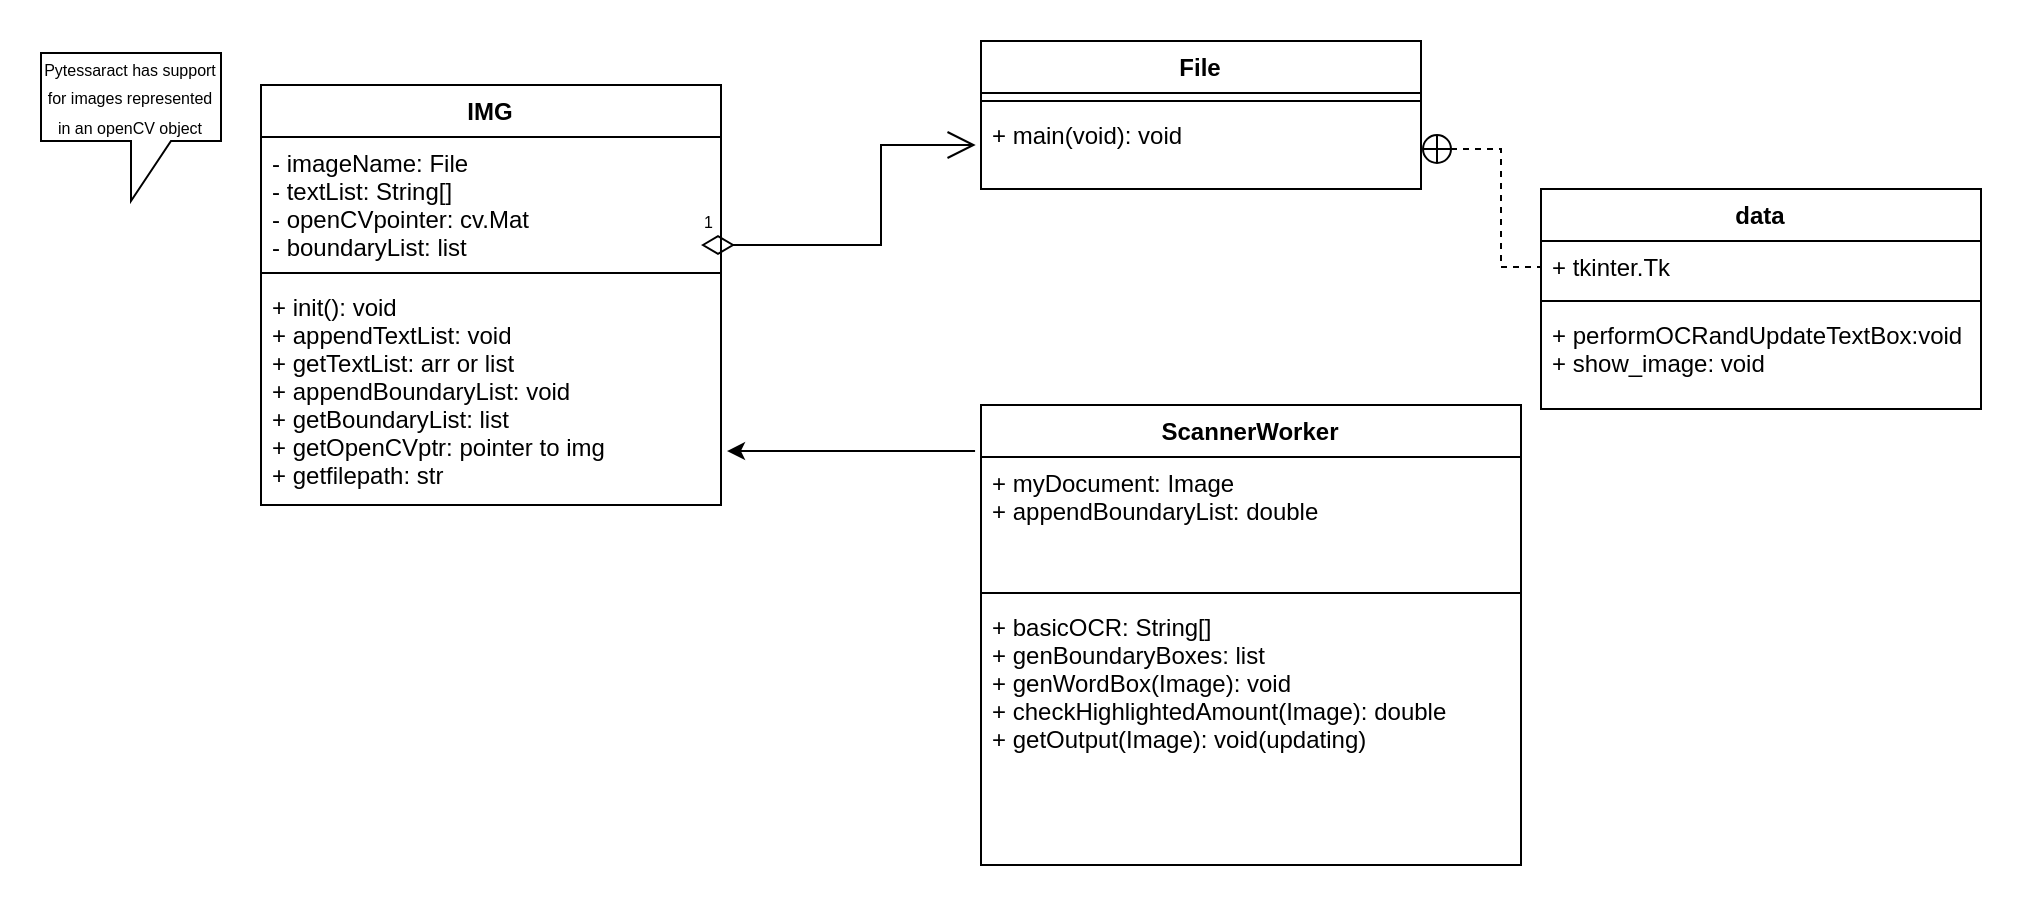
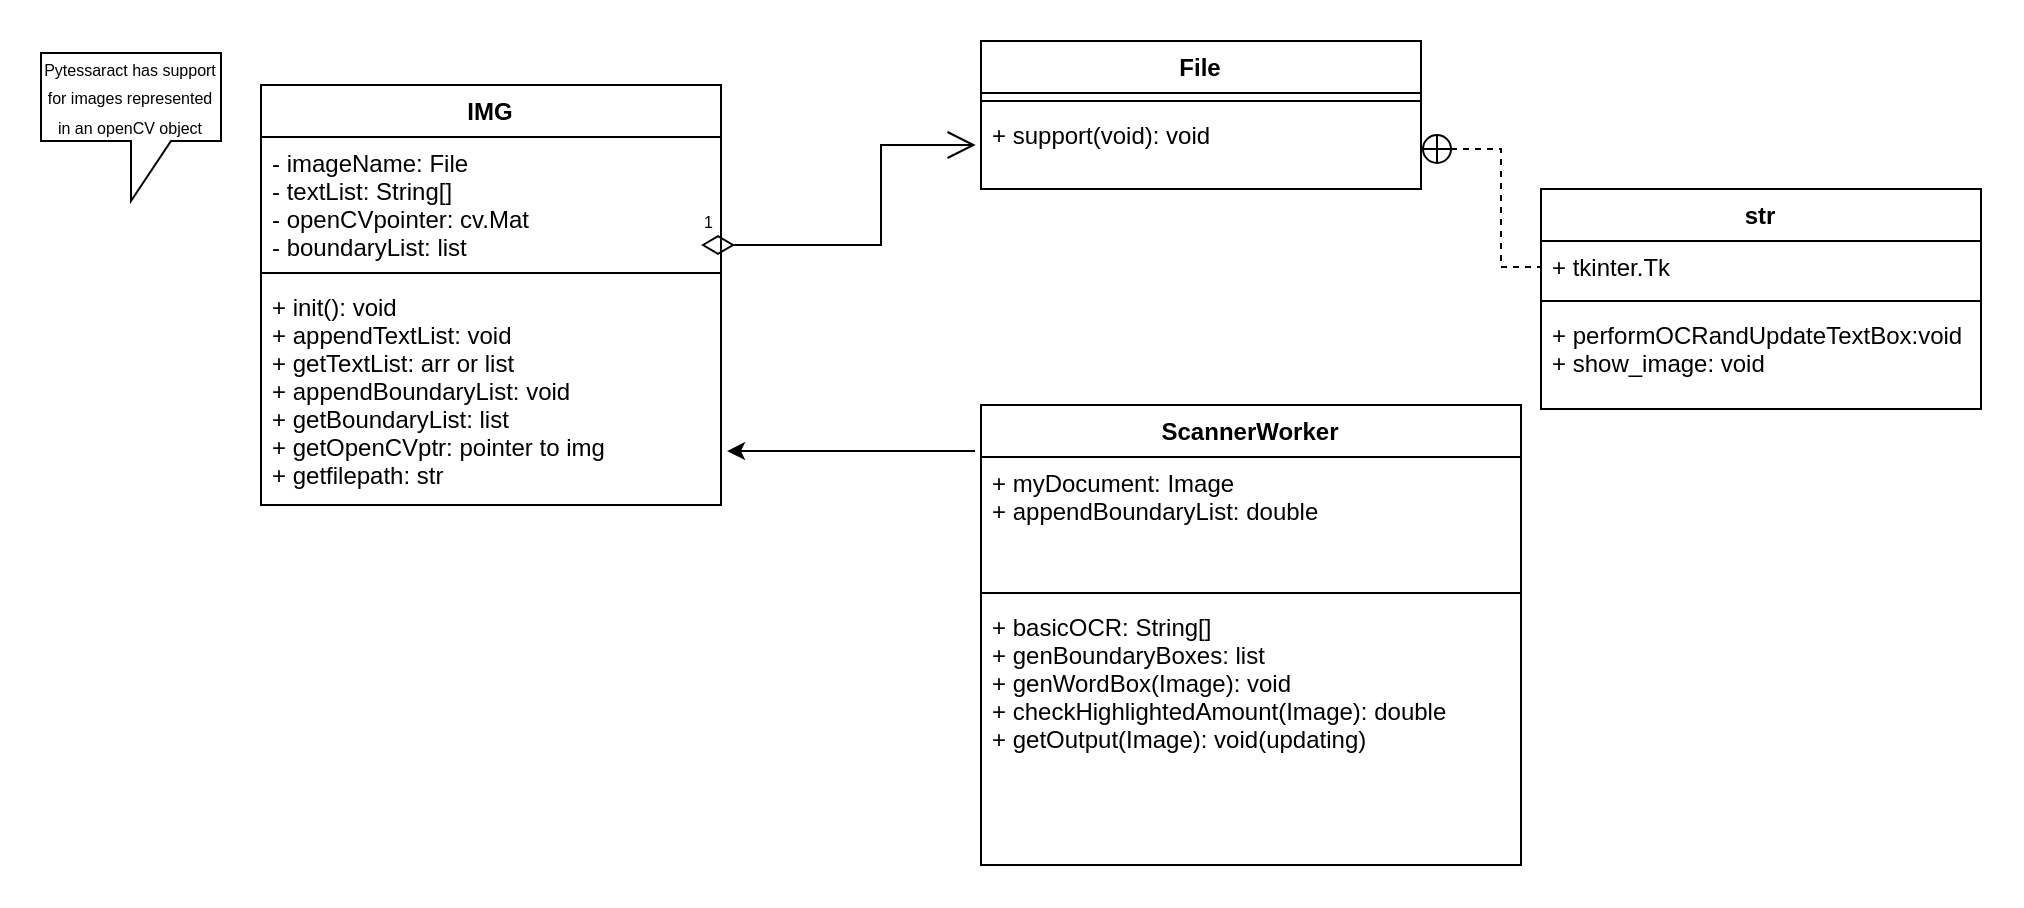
node "+ main(void): void": label "+ main(void): void" -> "+ support(void): void"
node "data": label "data" -> "str"
